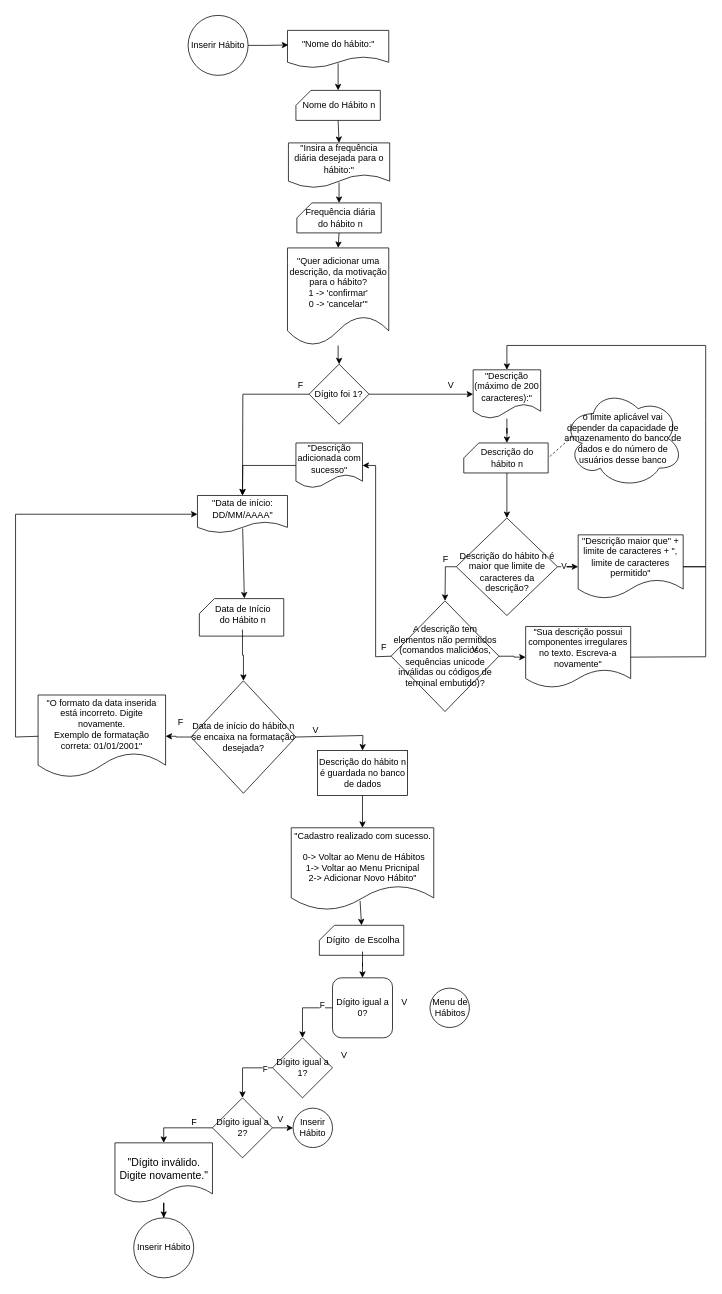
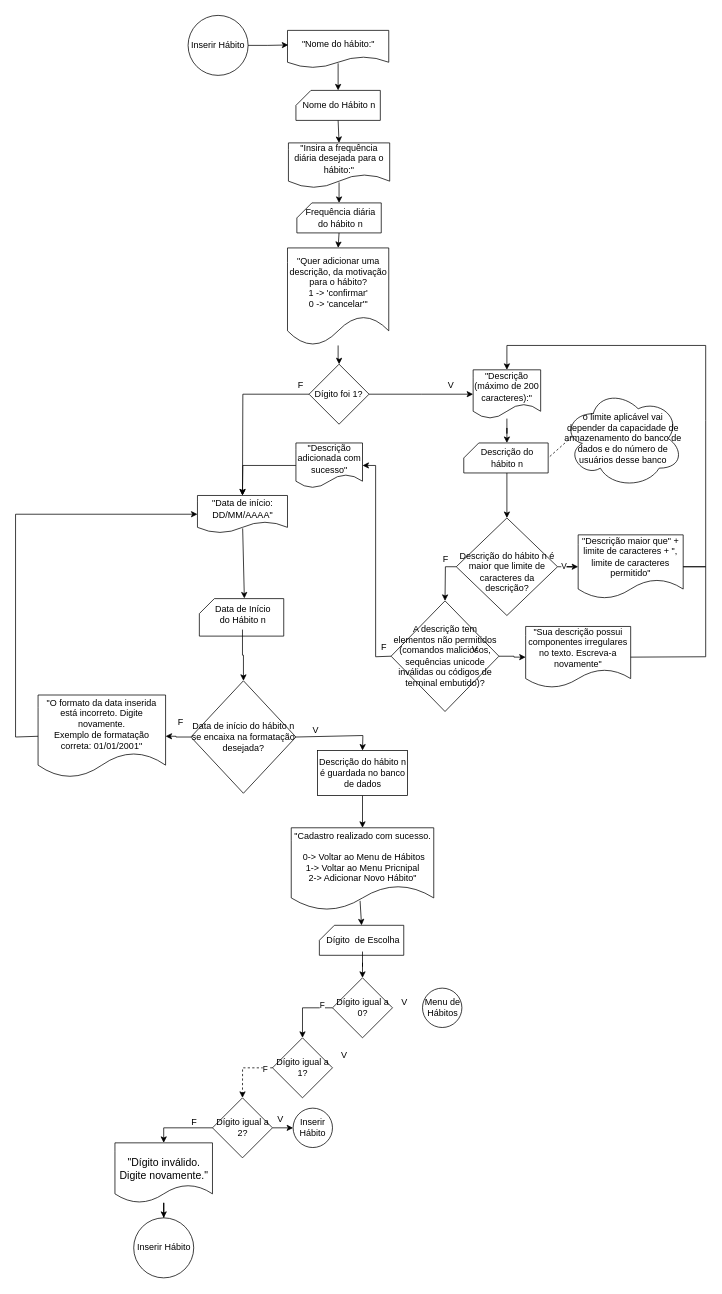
node "Dígito igual a 0?": shape rounded rectangle -> diamond
node "Menu de Hábitos": moved (449, 1008) -> (442, 1008)
edge "Dígito igual a 1?" -> "Dígito igual a 2?": style solid -> dashed
